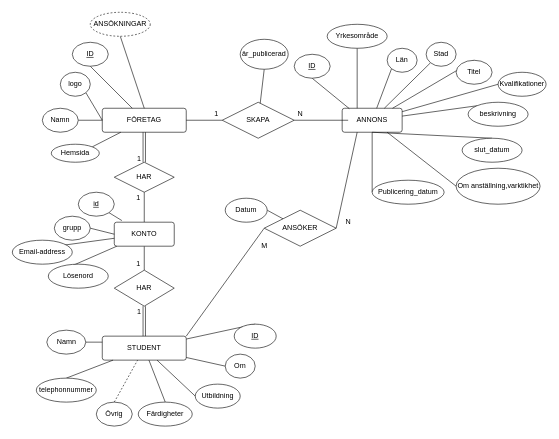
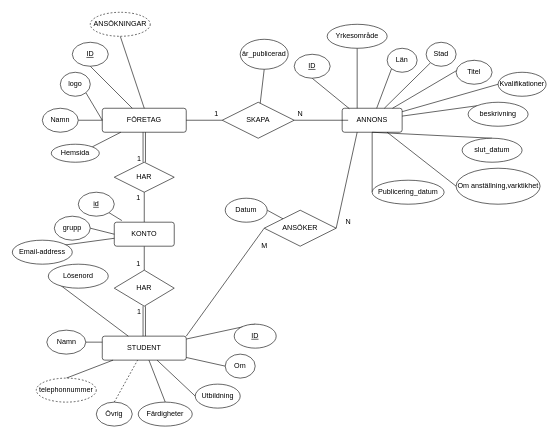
edge "KONTO" -- "Lösenord": now "STUDENT" -- "Lösenord"
node "telephonnummer": style solid -> dashed
